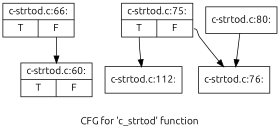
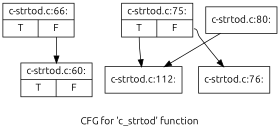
edge "c-strtod.c:80:" -> "c-strtod.c:76:": now "c-strtod.c:80:" -> "c-strtod.c:112:"
